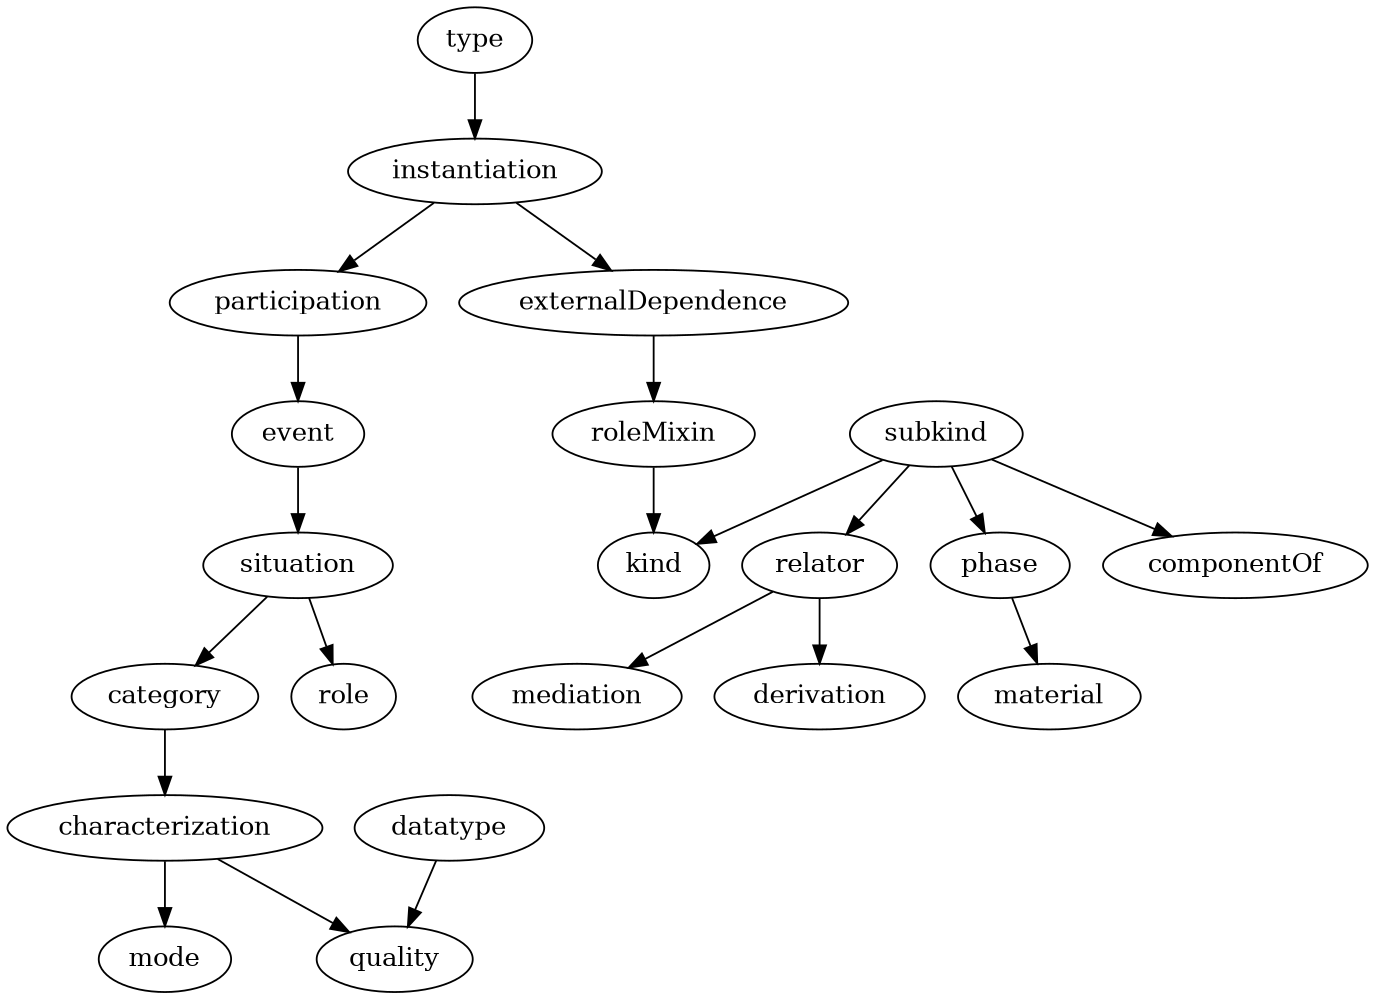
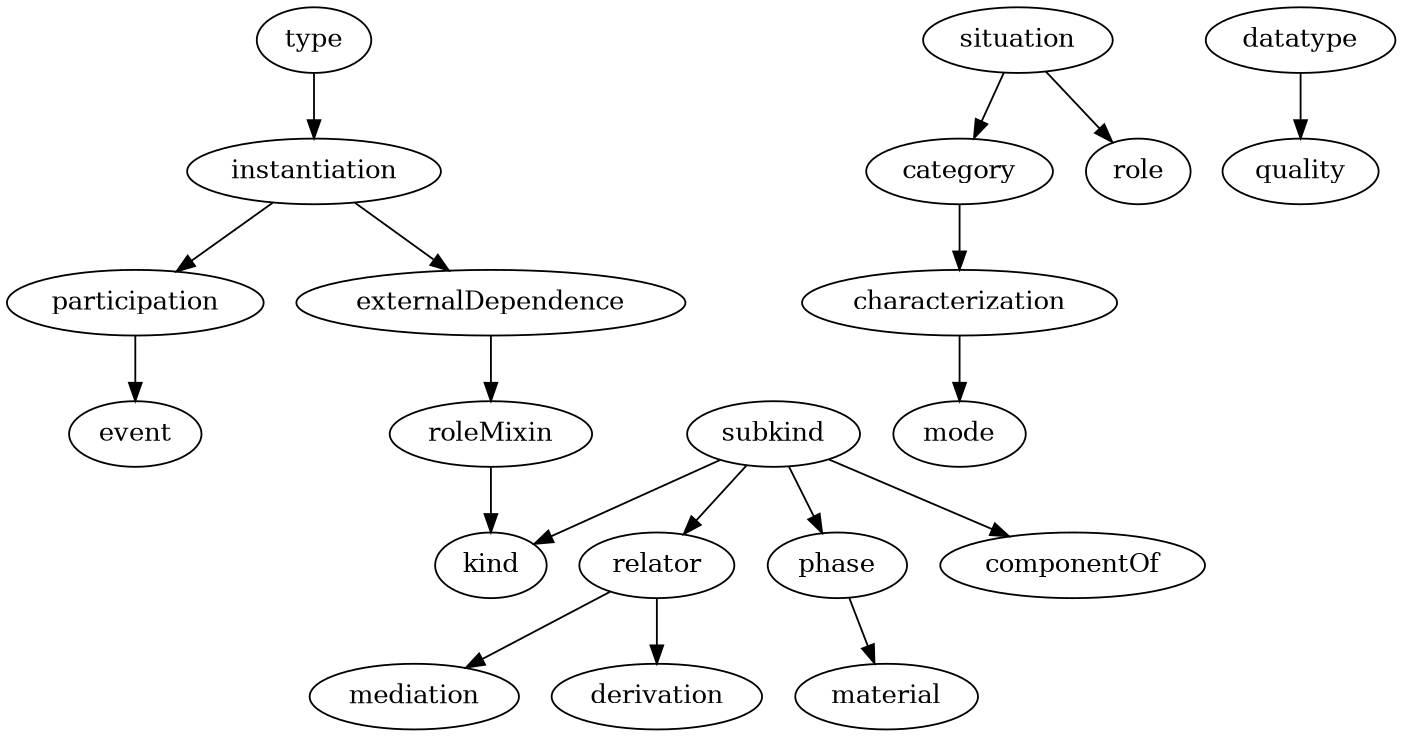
edge "event" -> "situation": removed
edge "characterization" -> "quality": removed
